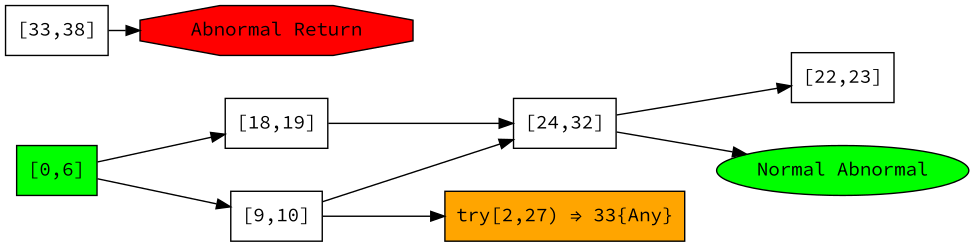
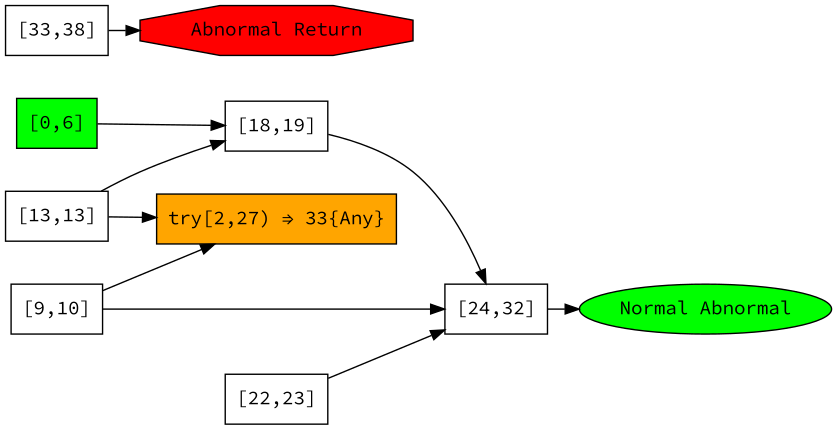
edge "[24,32]" -> "[22,23]": reversed
edge "[0,6]" -> "[9,10]": removed
node "[13,13]": added
